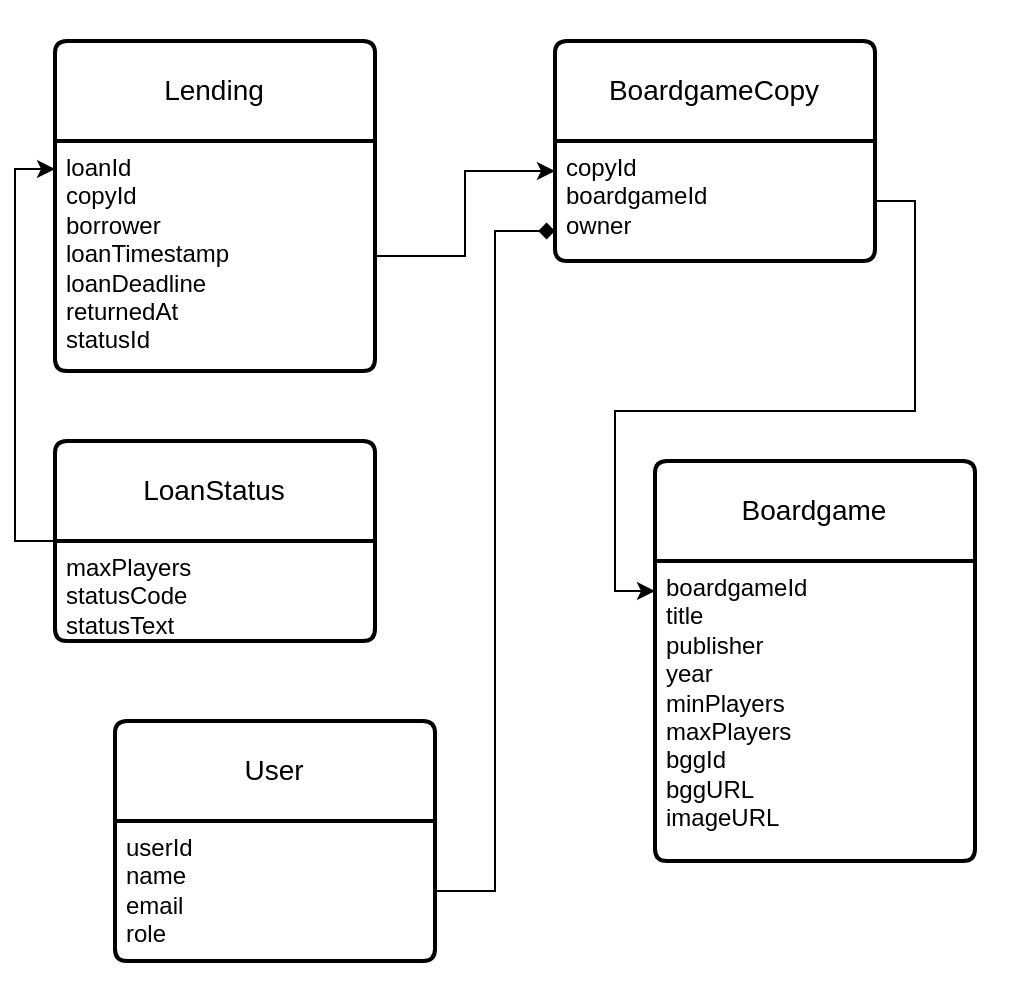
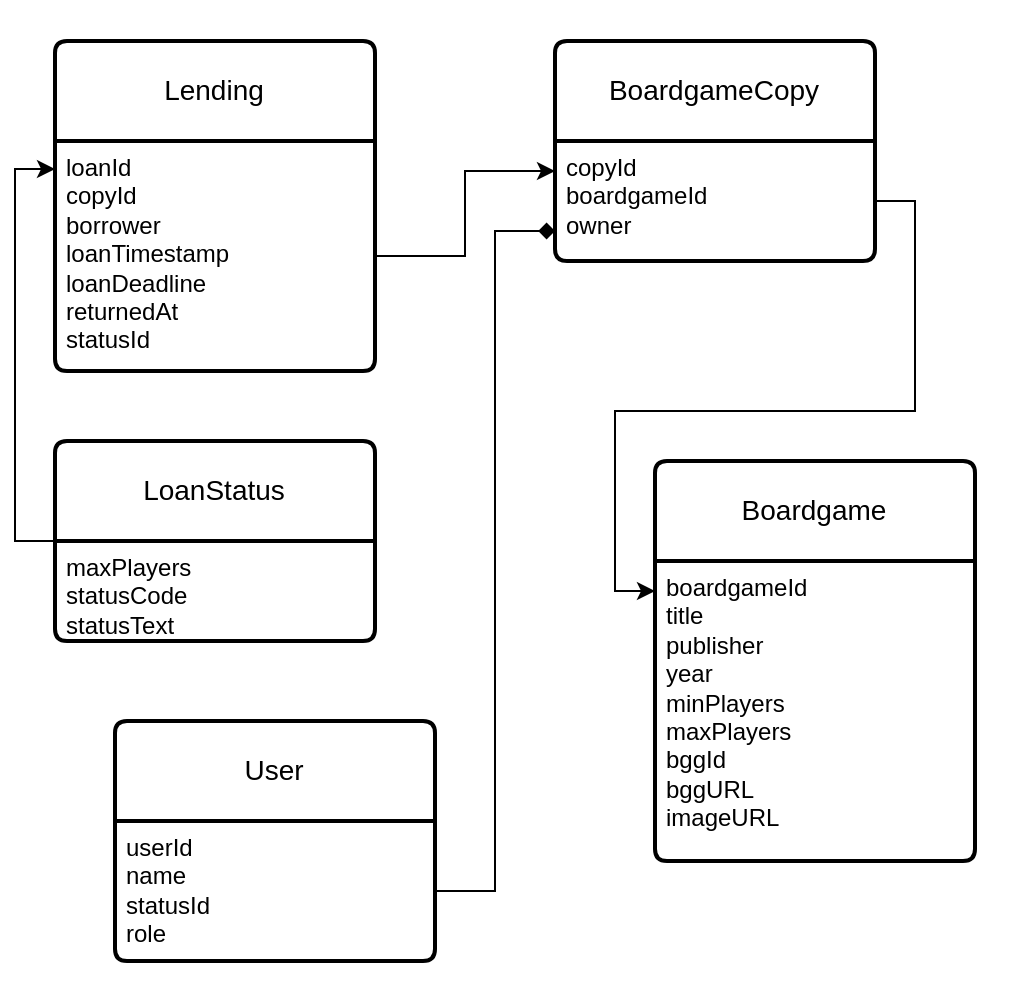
node "userId name email role": label "userId name email role" -> "userId name statusId role"
